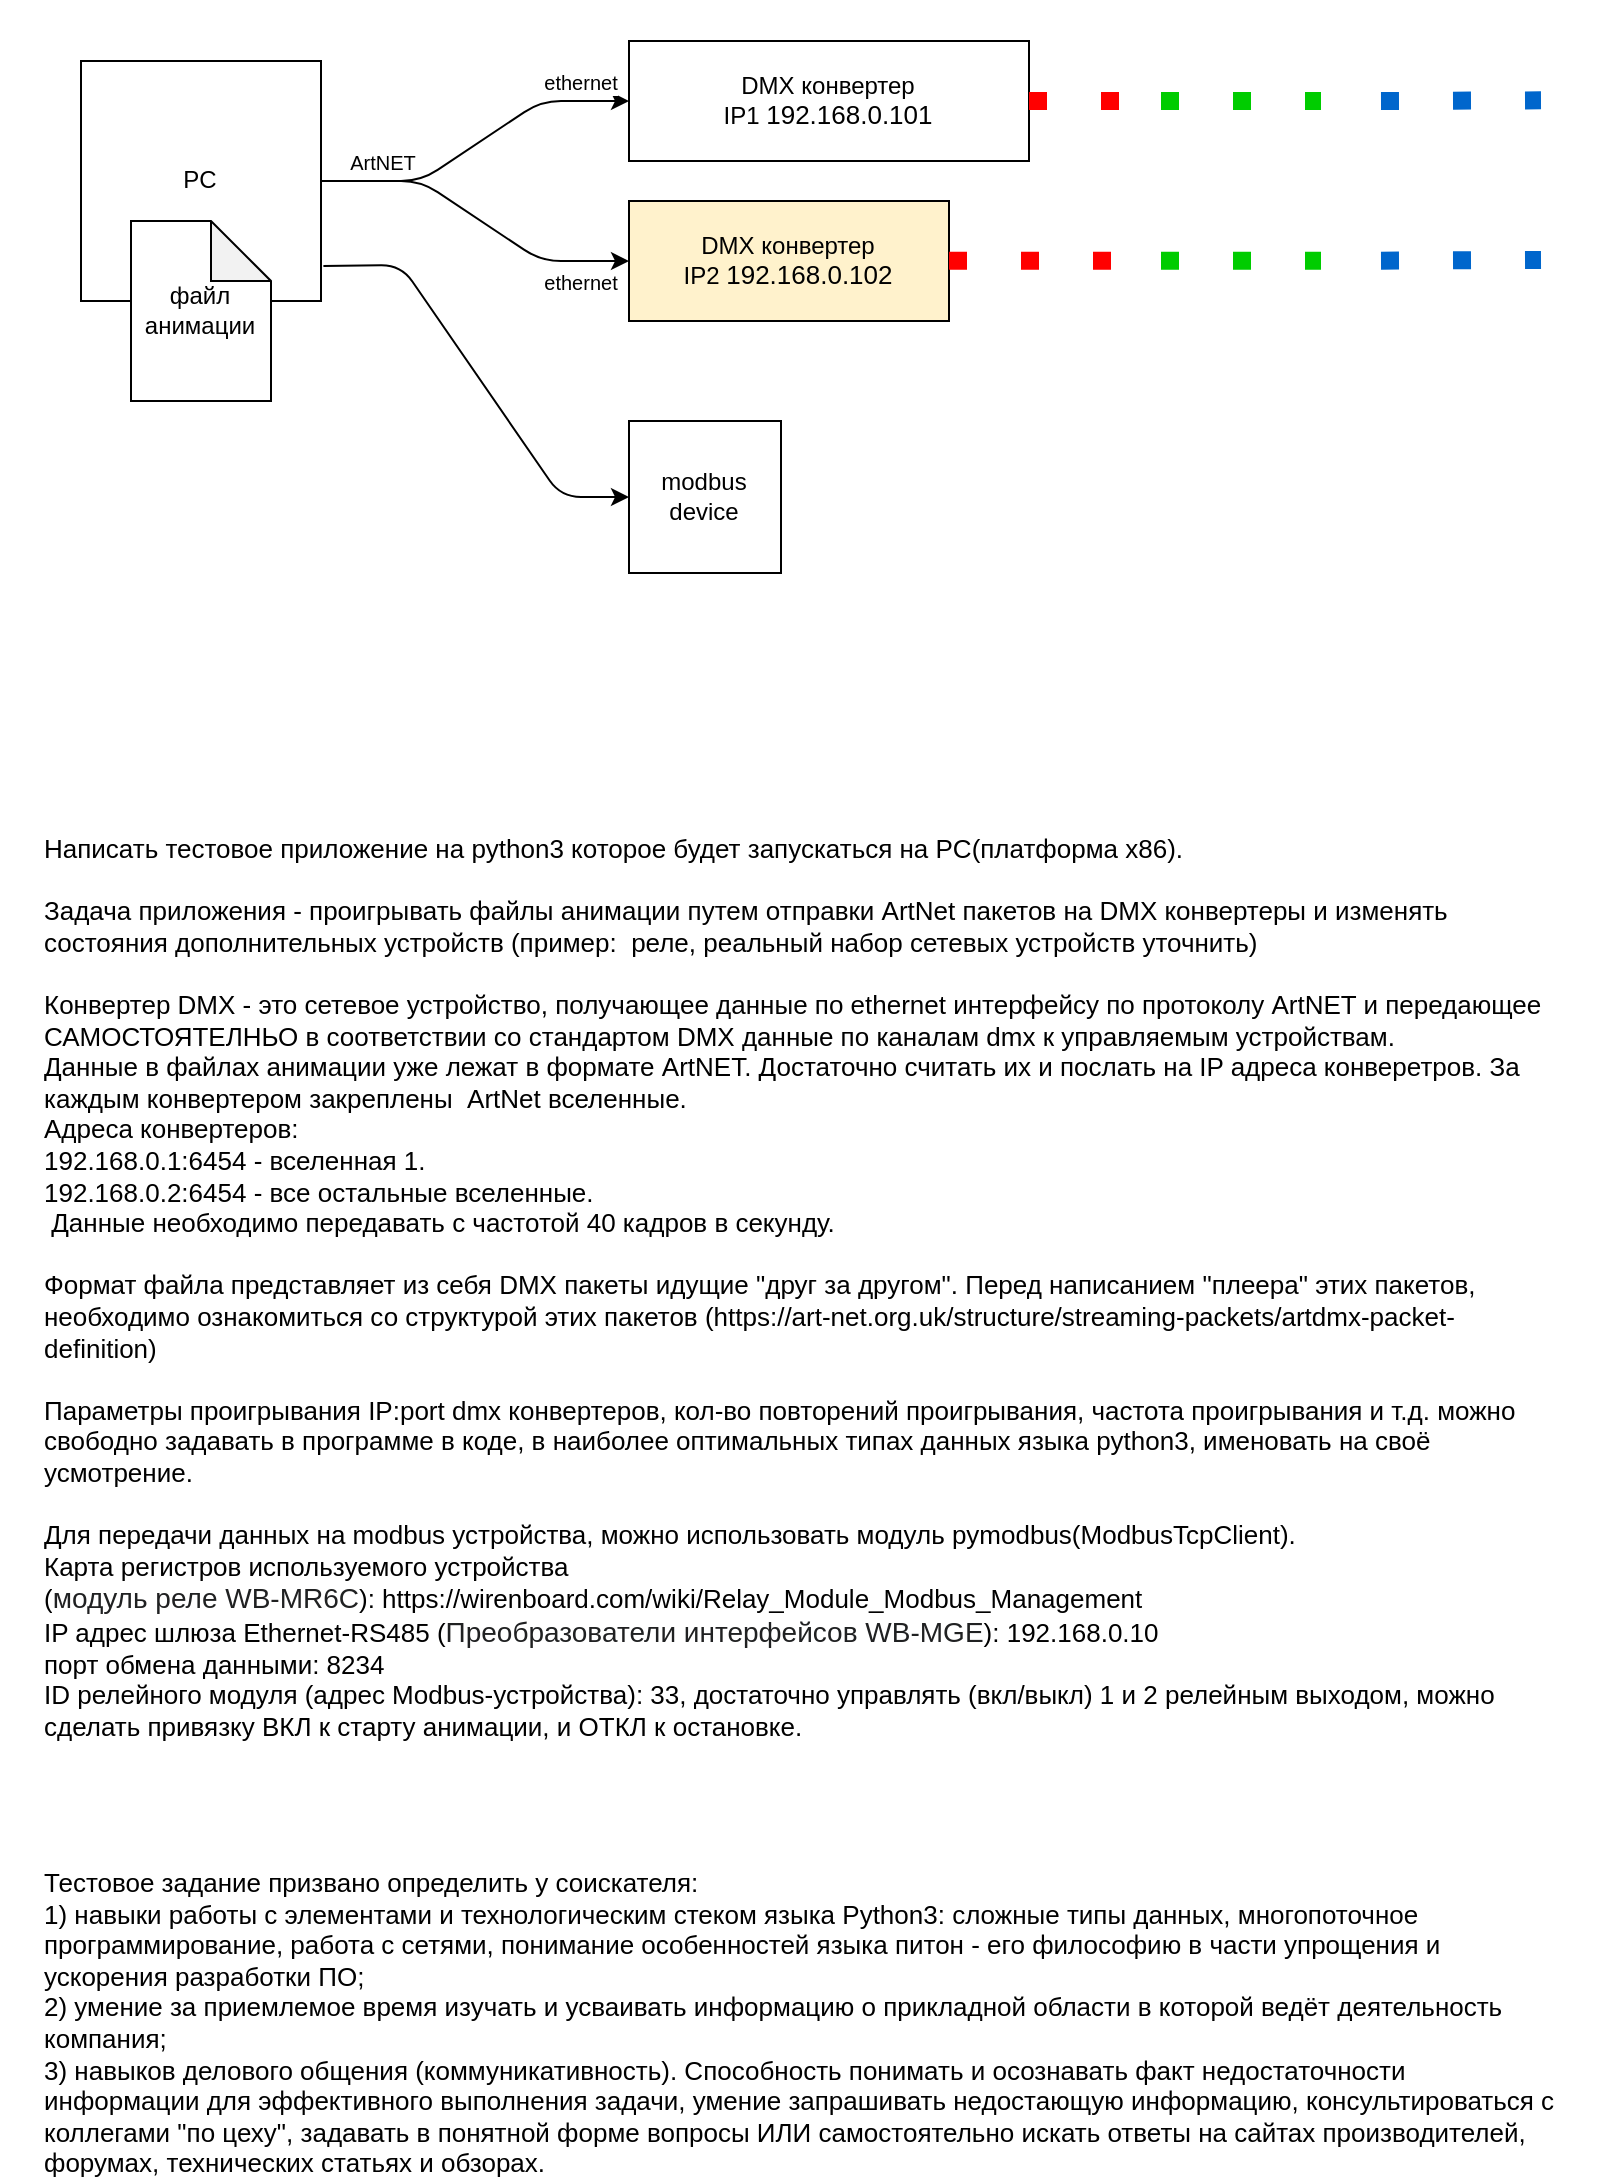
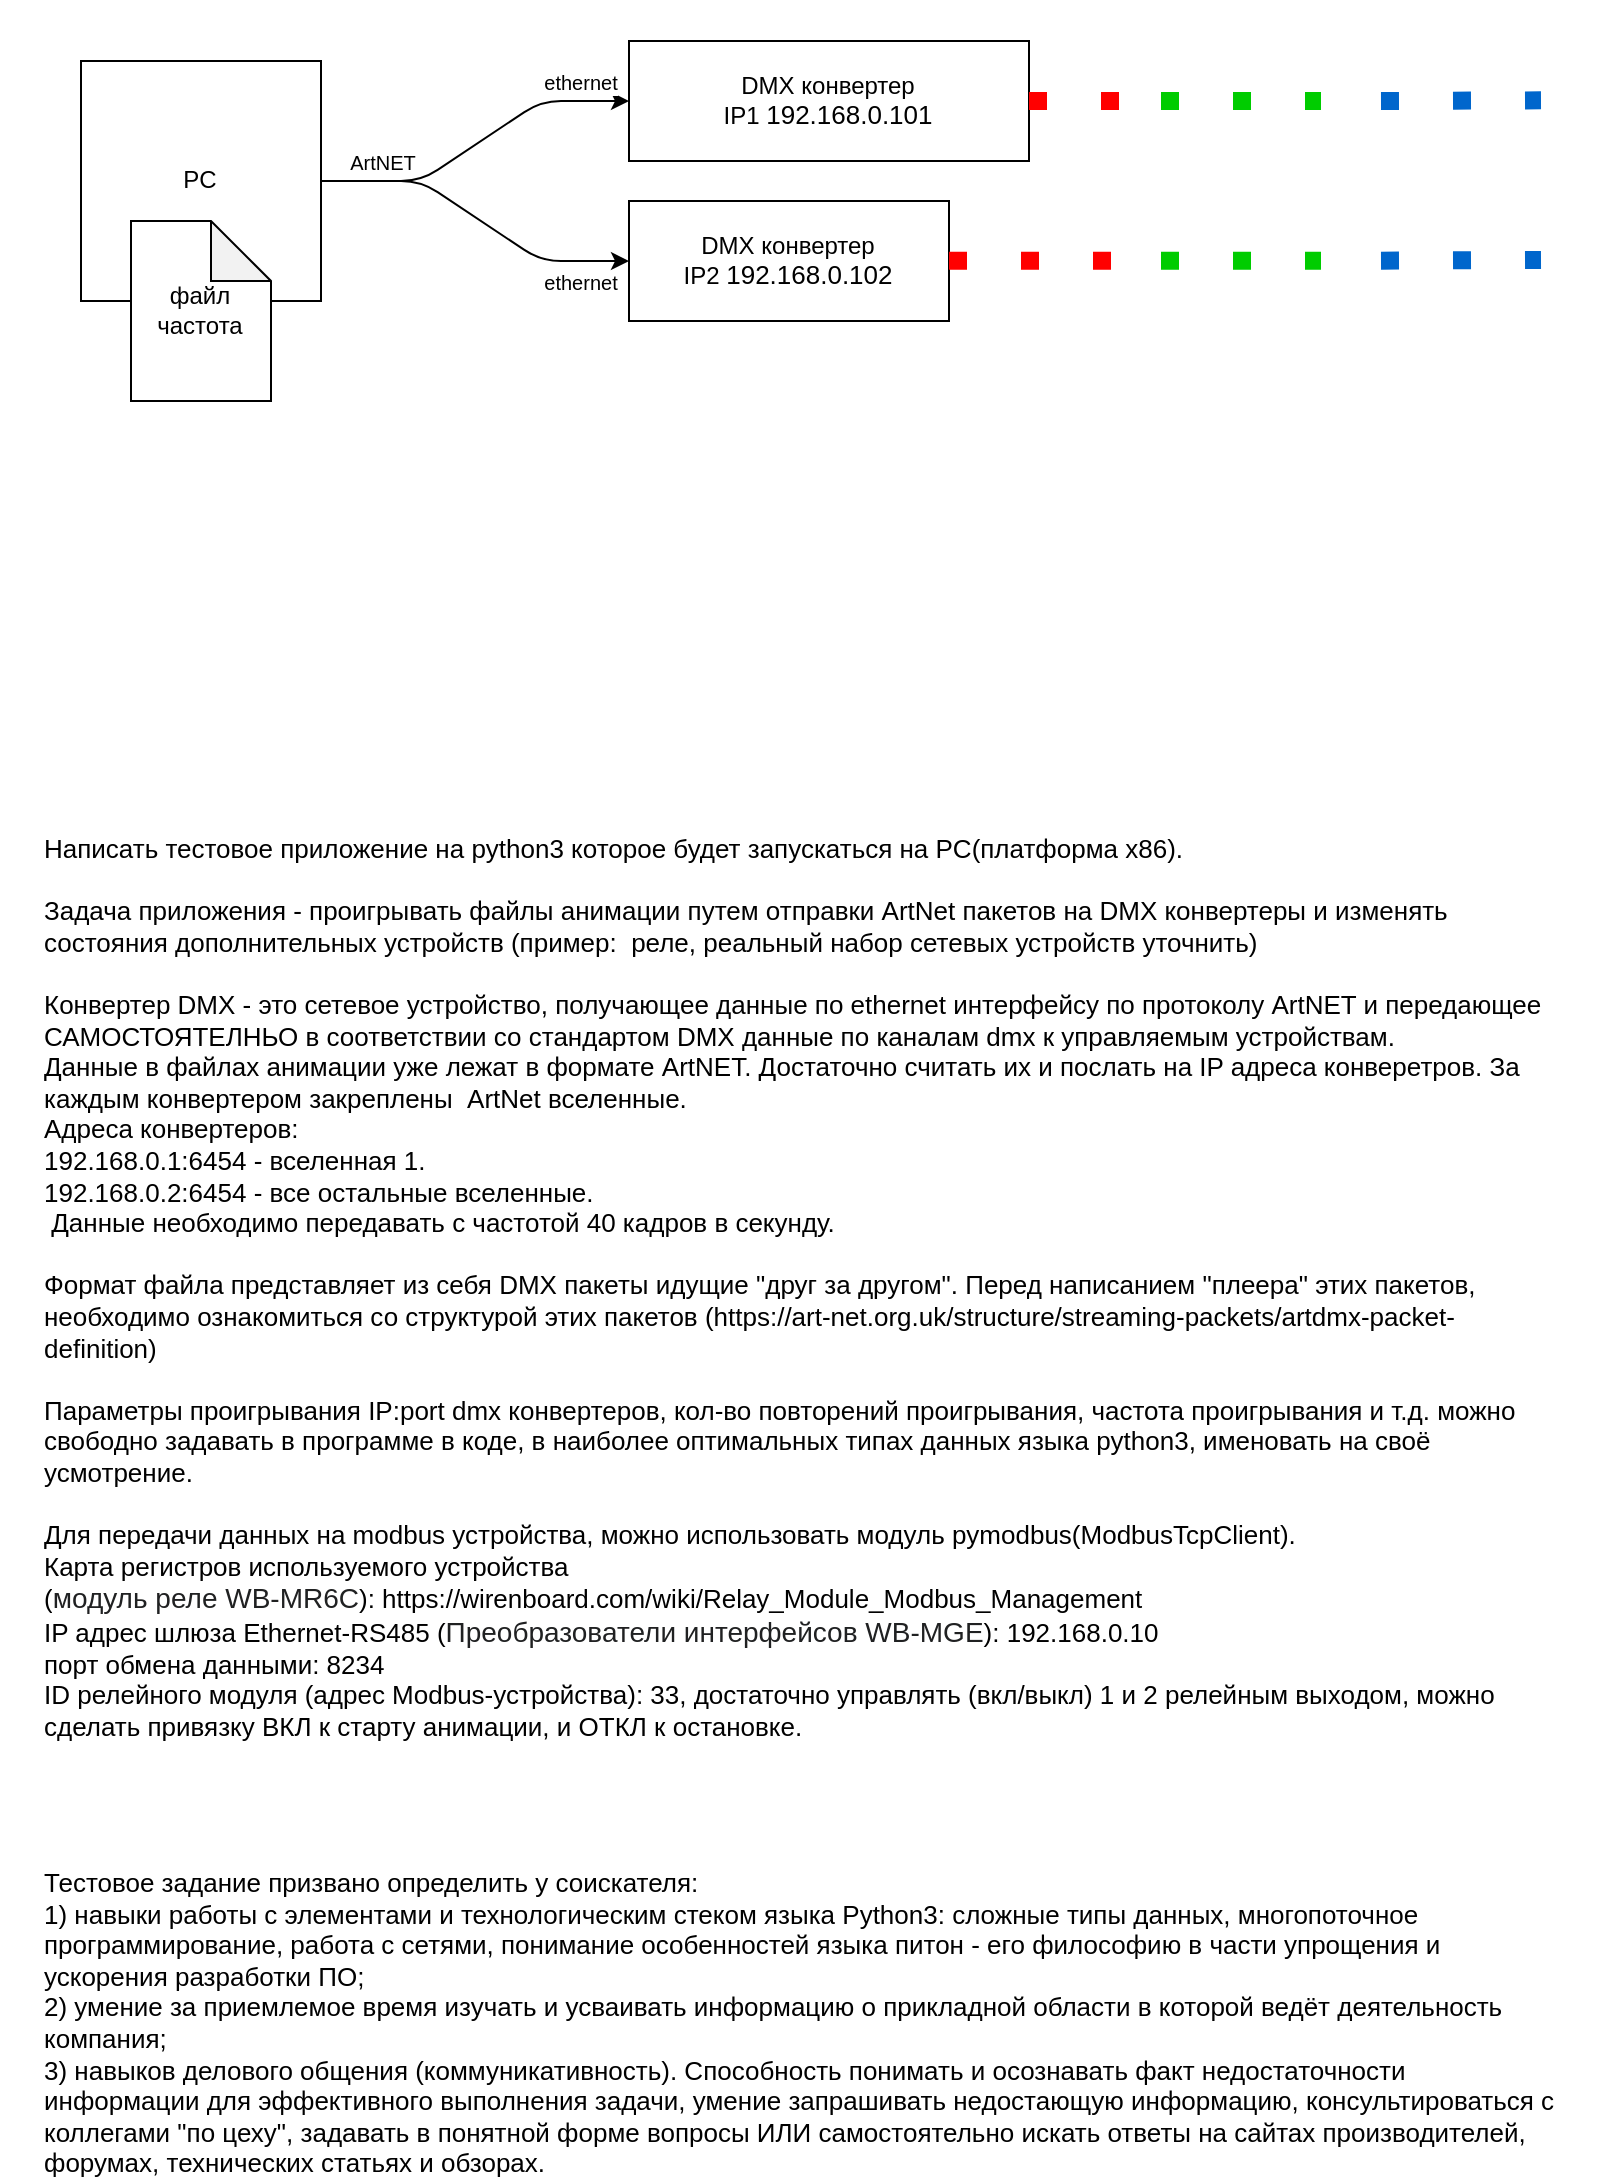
node "DMX конвертер IP2 192.168.0.102": fillcolor #fff2cc -> #ffffff
node "файл анимации": label "файл анимации" -> "файл частота"
edge "PC" -> "modbus device": removed
node "modbus device": removed
